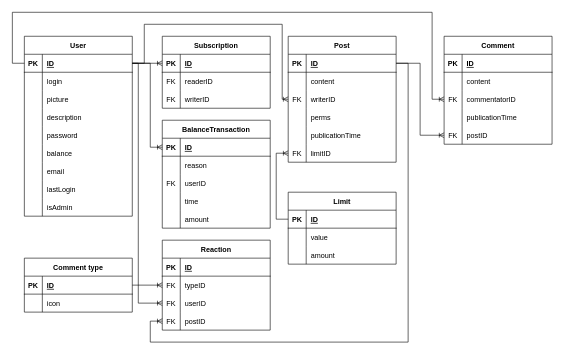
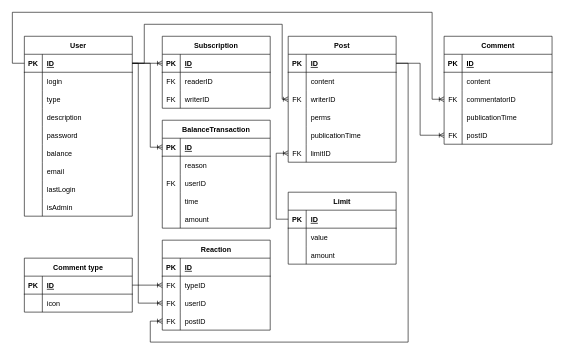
node "picture": label "picture" -> "type"
